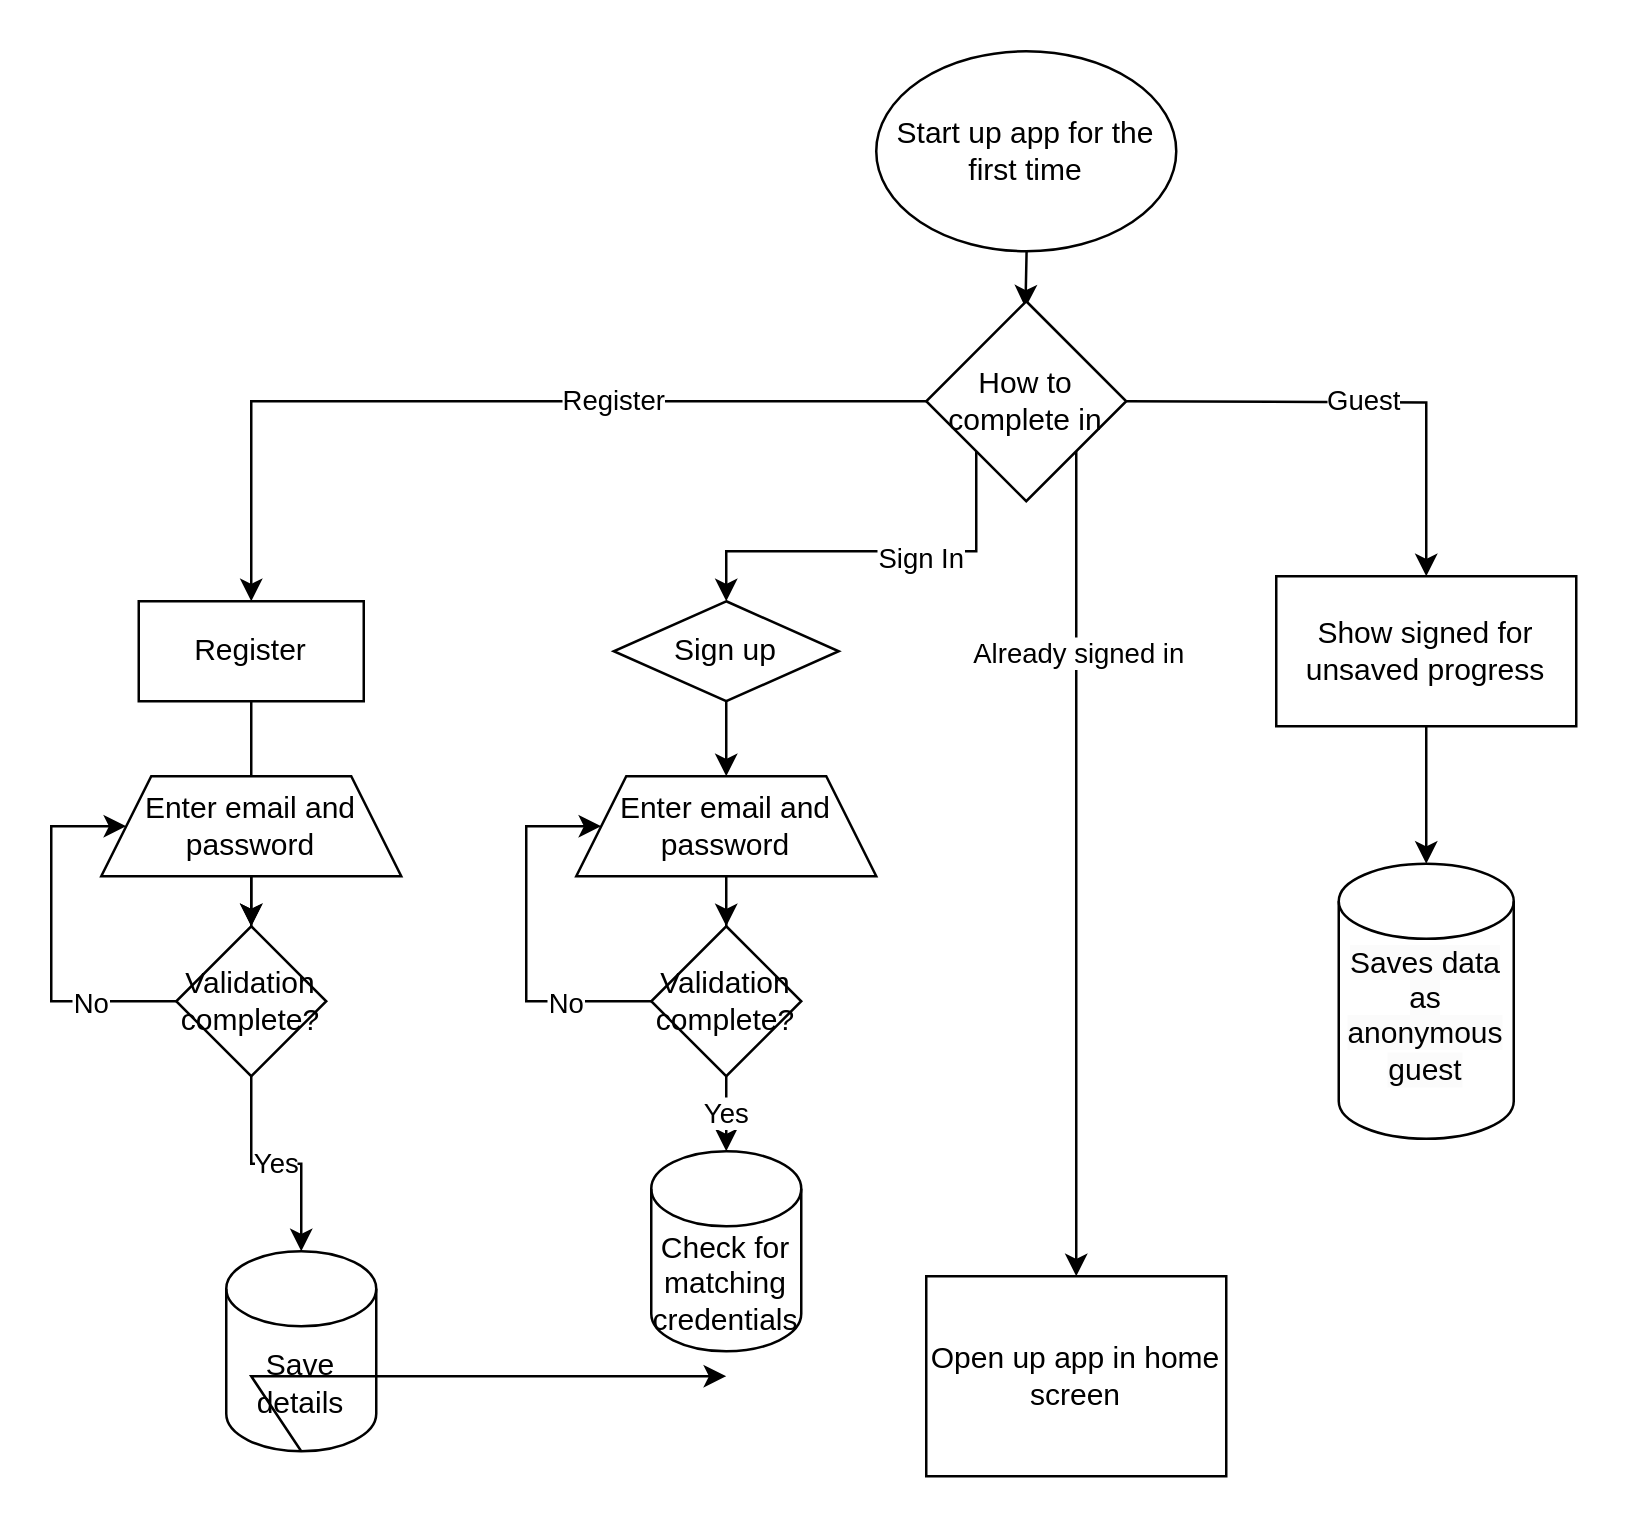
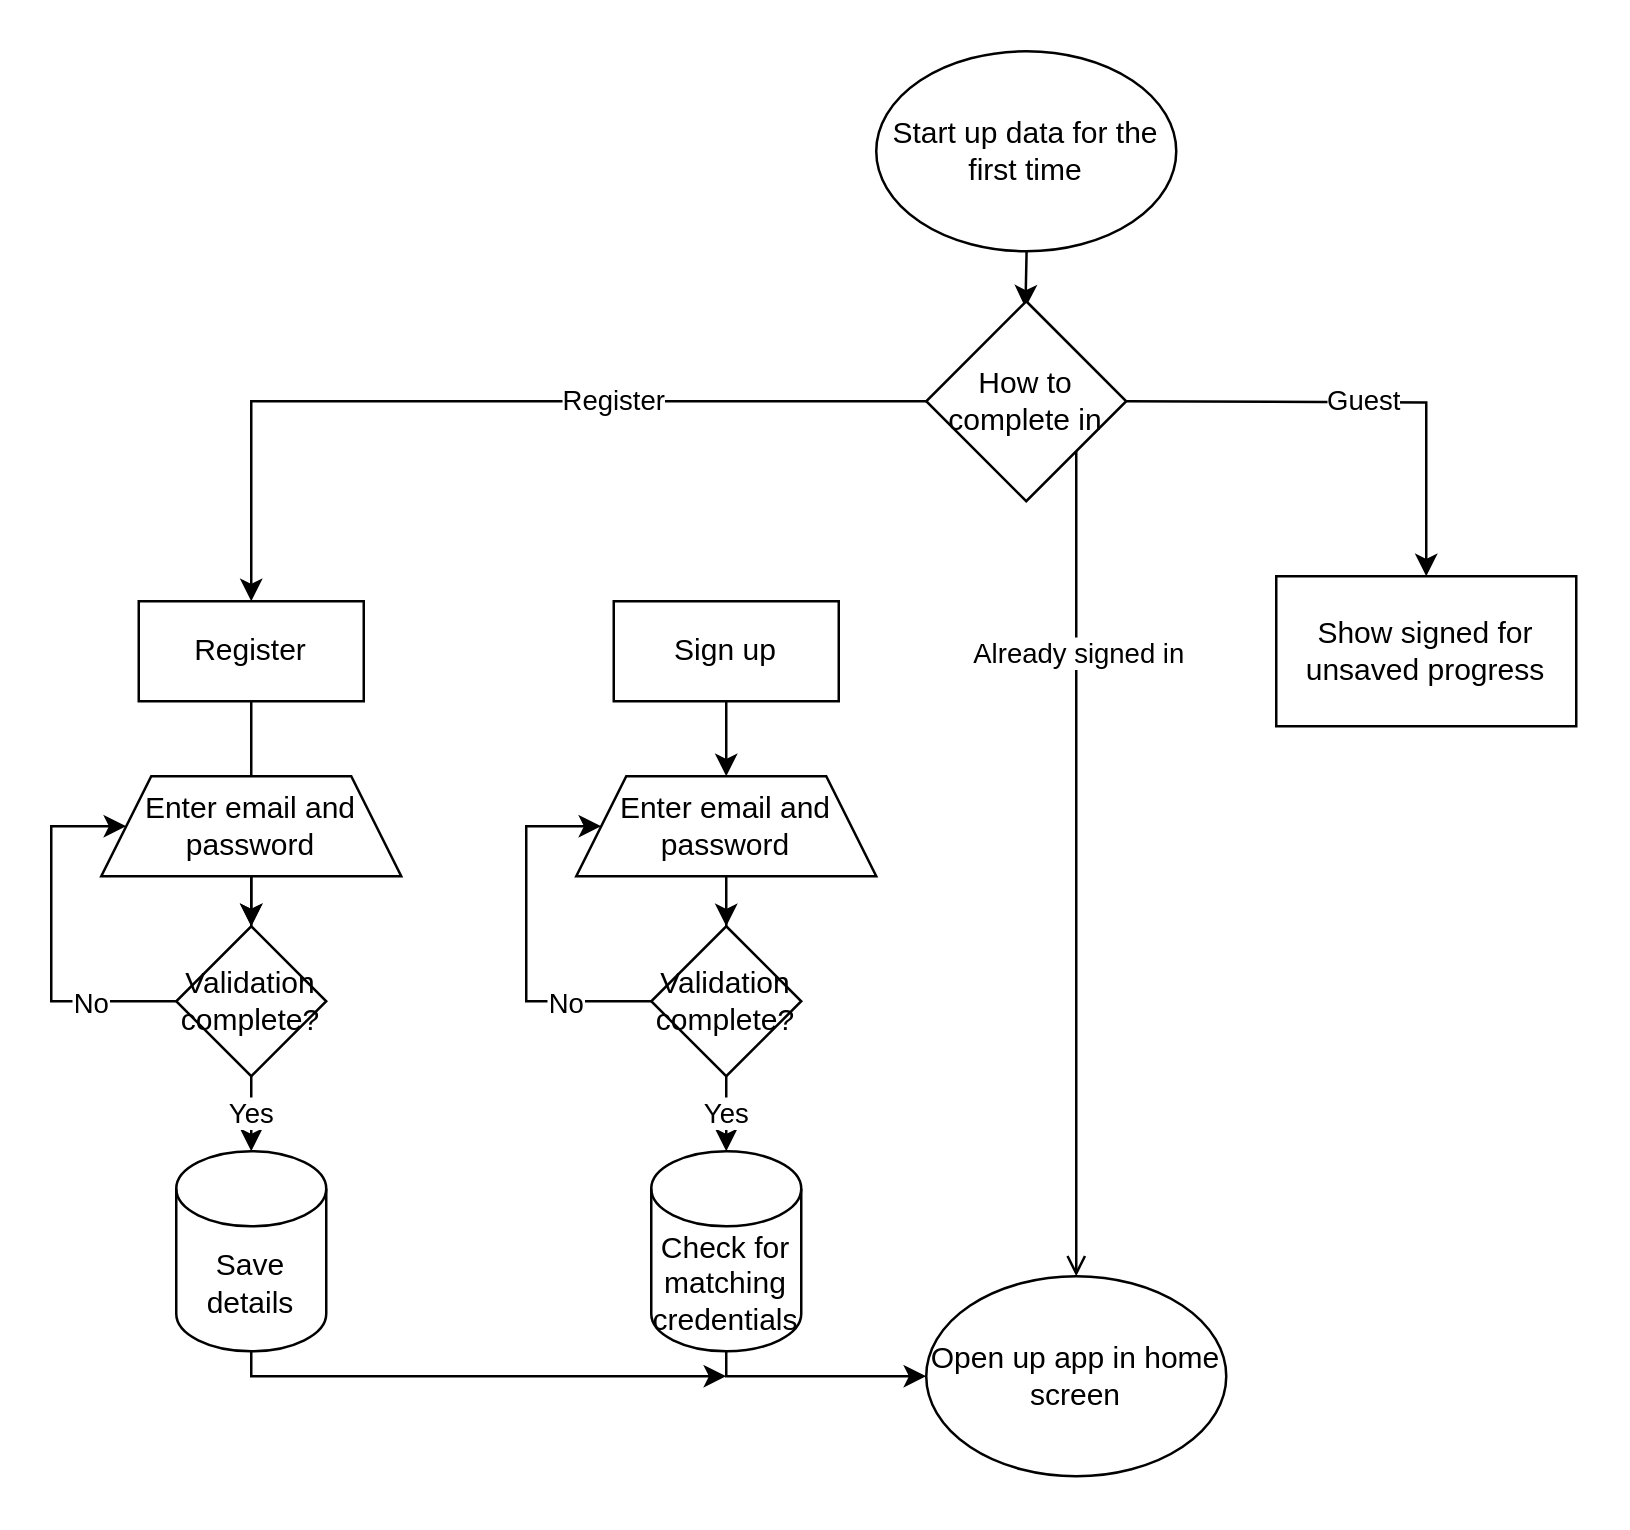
node "Start up app for the first time": label "Start up app for the first time" -> "Start up data for the first time"
edge "How to complete in" -> "Sign up": removed, label "Sign In"
node "Sign up": shape diamond -> rectangle
edge "Show signed for unsaved progress" -> "Saves data as anonymous guest": removed
node "Saves data as anonymous guest": removed
edge "How to complete in" -> "Open up app in home screen": arrowhead classic -> open
node "Save details": moved (301, 1351) -> (251, 1251)
edge "Check for matching credentials" -> "Open up app in home screen": added
node "Open up app in home screen": shape rectangle -> ellipse
